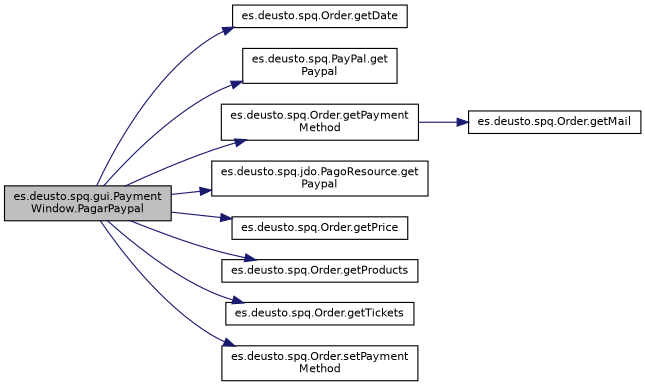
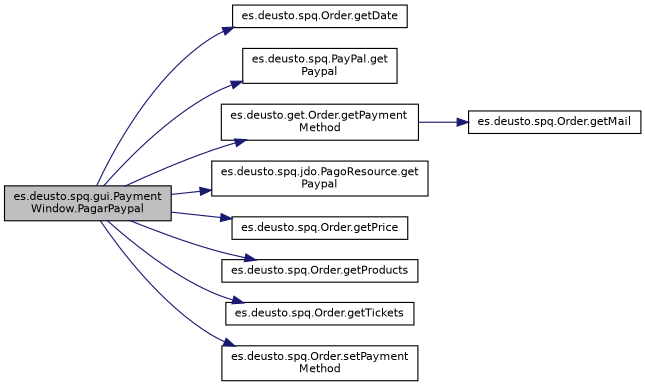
node "es.deusto.spq.Order.getPayment Method": label "es.deusto.spq.Order.getPayment Method" -> "es.deusto.get.Order.getPayment Method"
